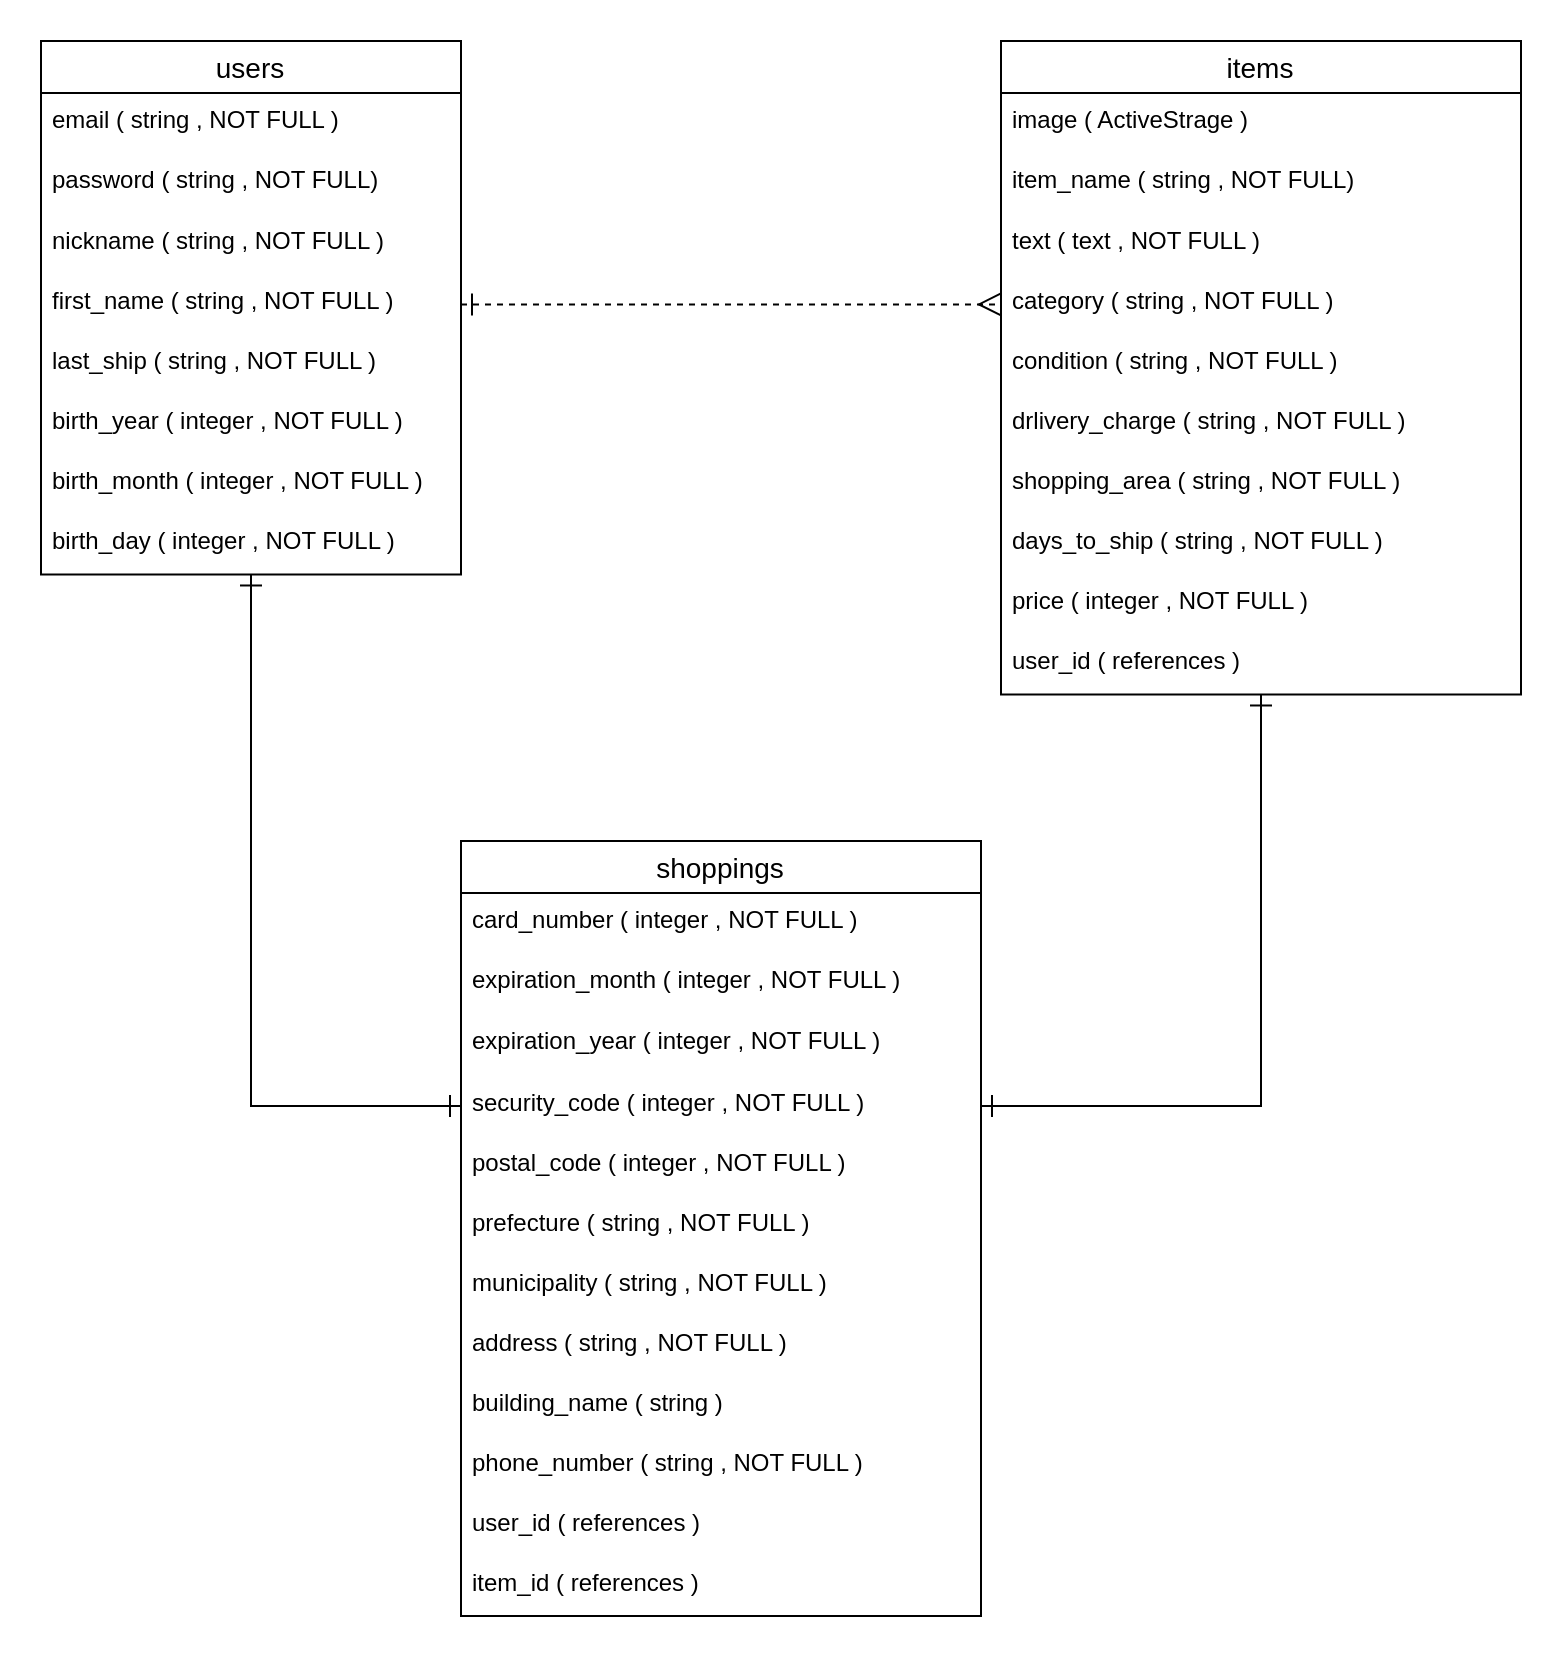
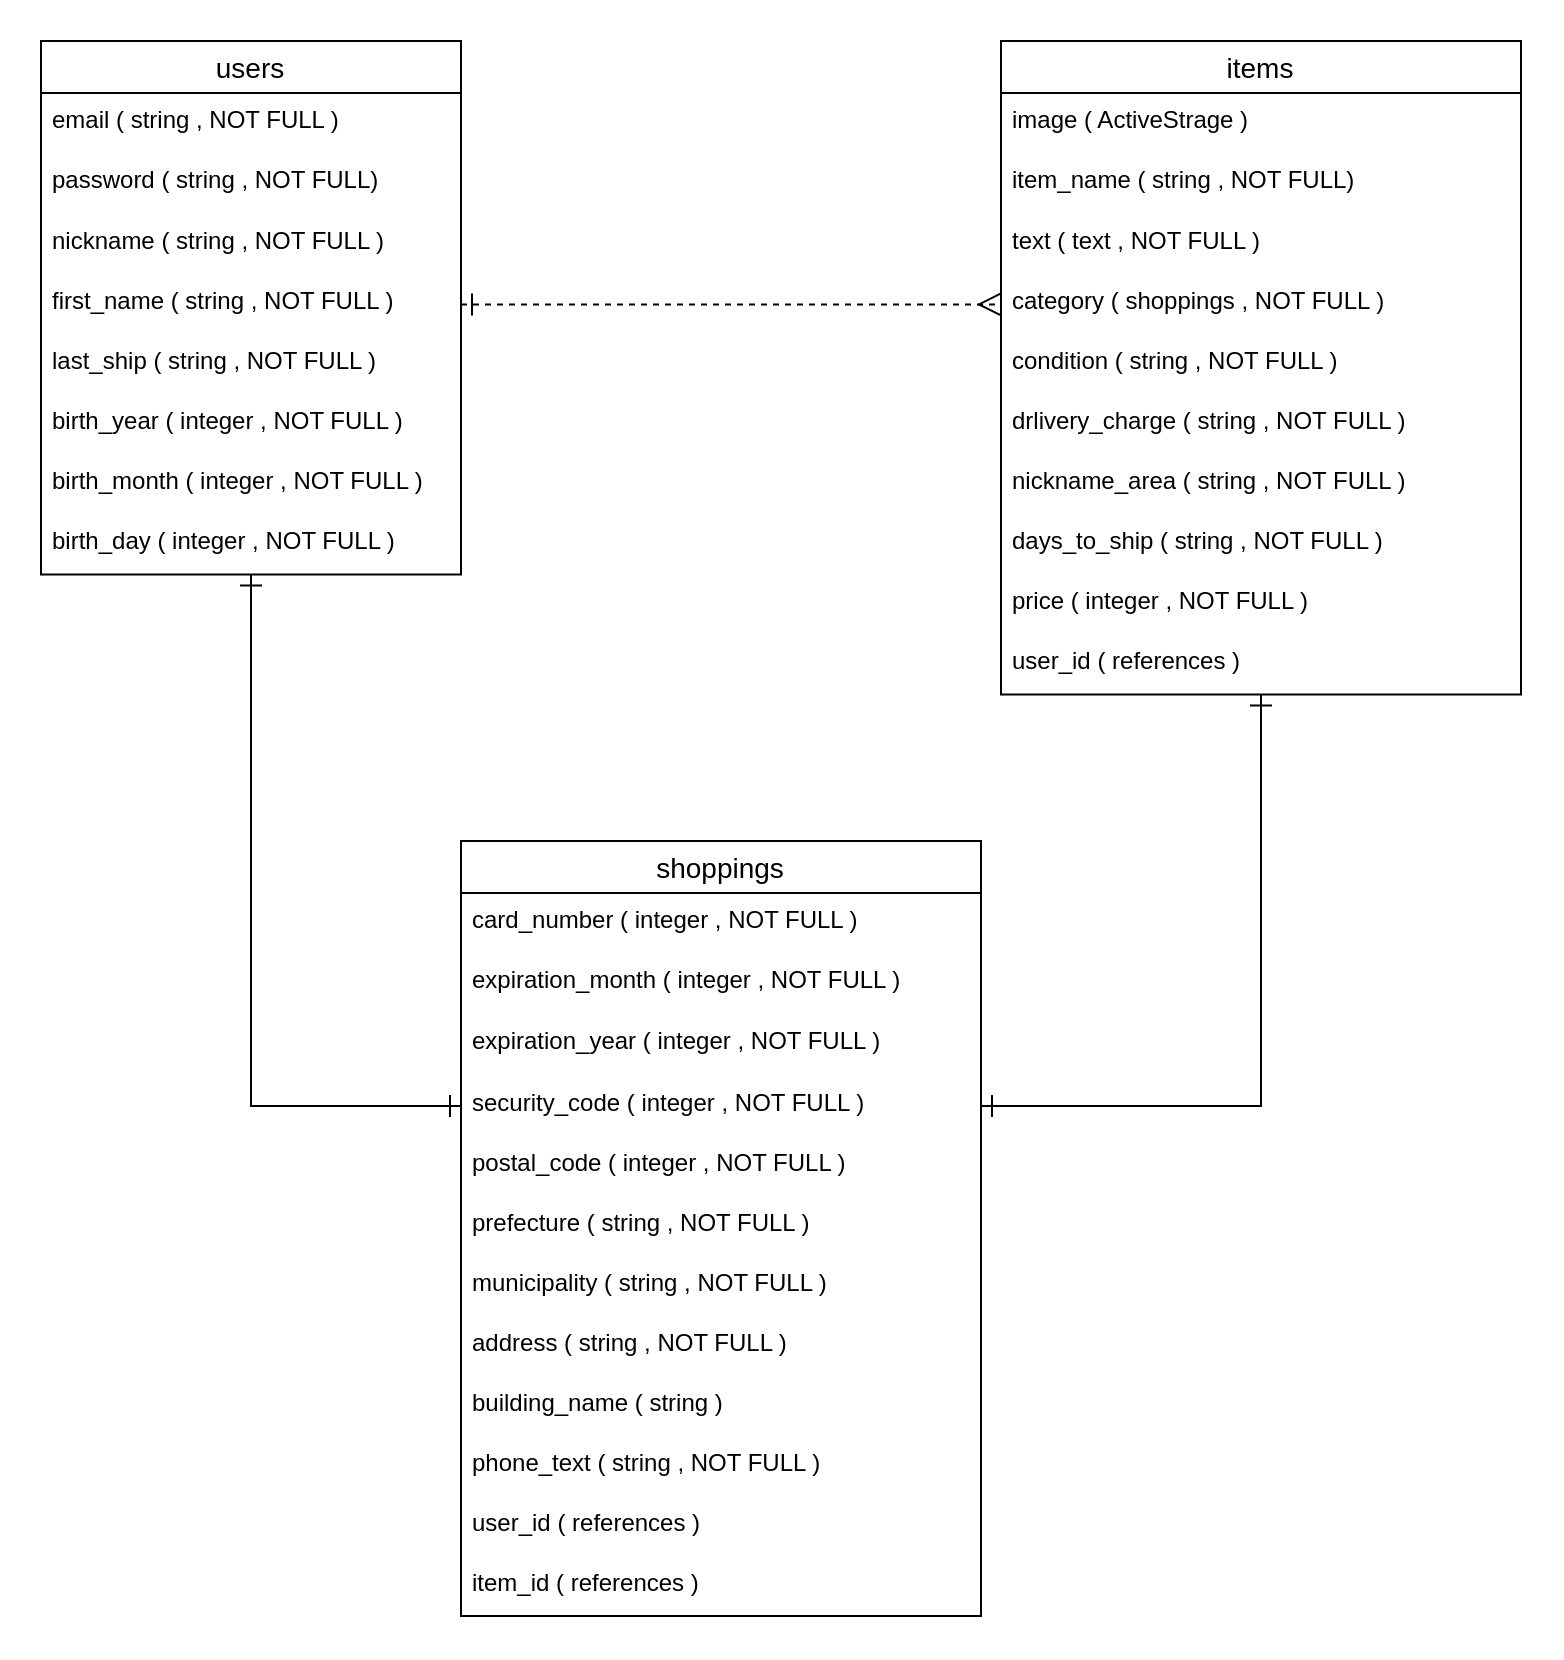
node "category ( string , NOT FULL )": label "category ( string , NOT FULL )" -> "category ( shoppings , NOT FULL )"
node "shopping_area ( string , NOT FULL )": label "shopping_area ( string , NOT FULL )" -> "nickname_area ( string , NOT FULL )"
node "phone_number ( string , NOT FULL )": label "phone_number ( string , NOT FULL )" -> "phone_text ( string , NOT FULL )"
